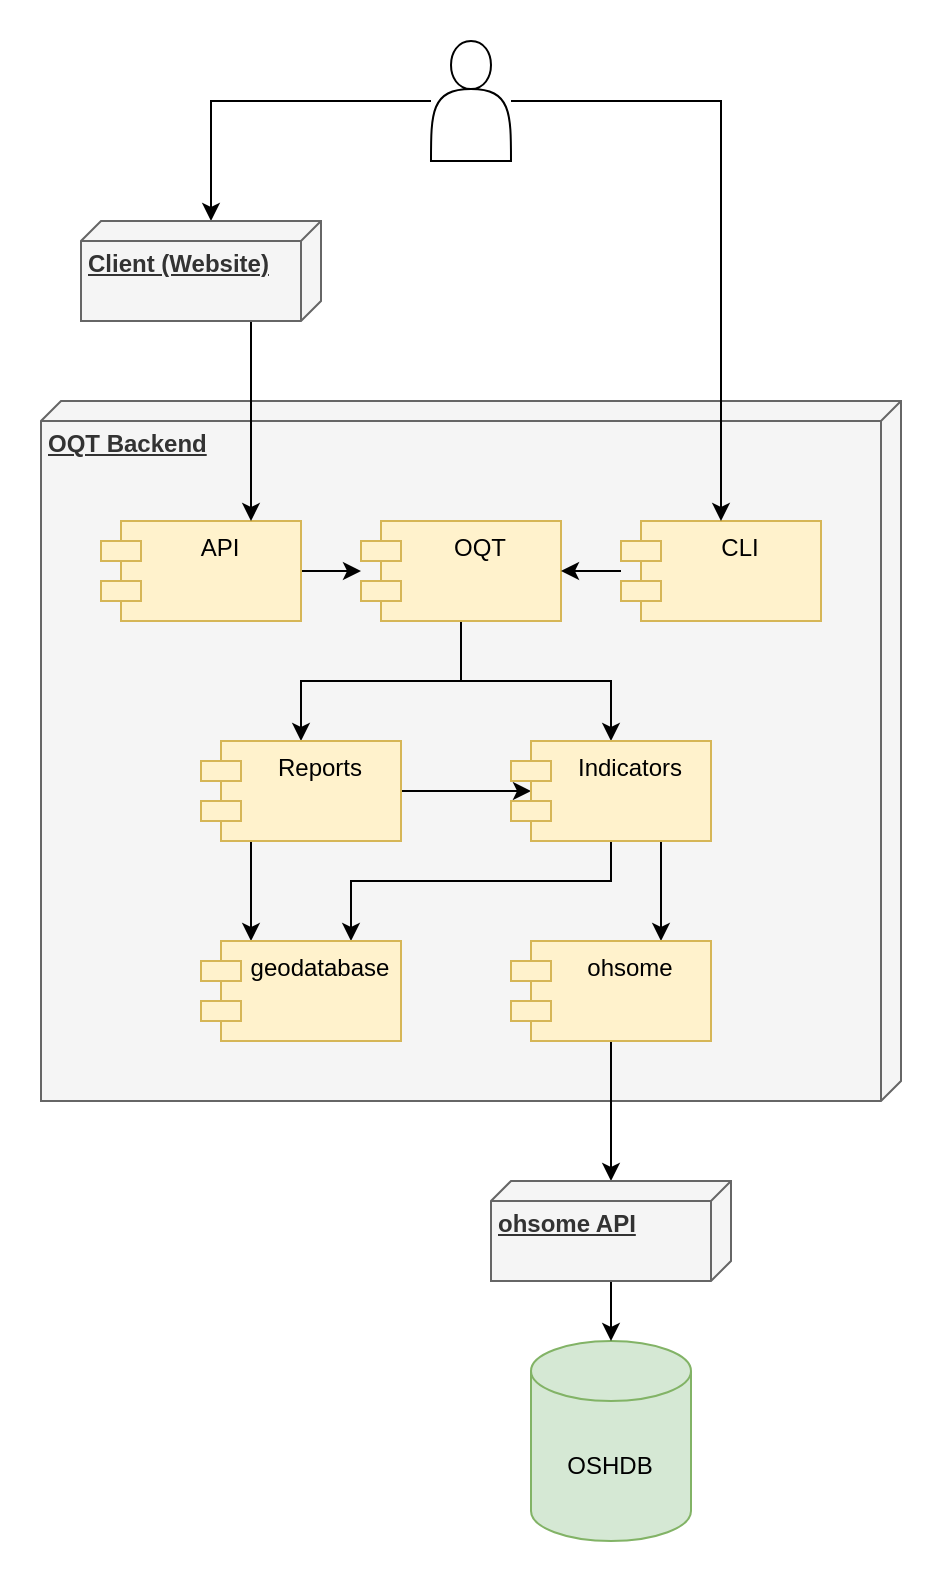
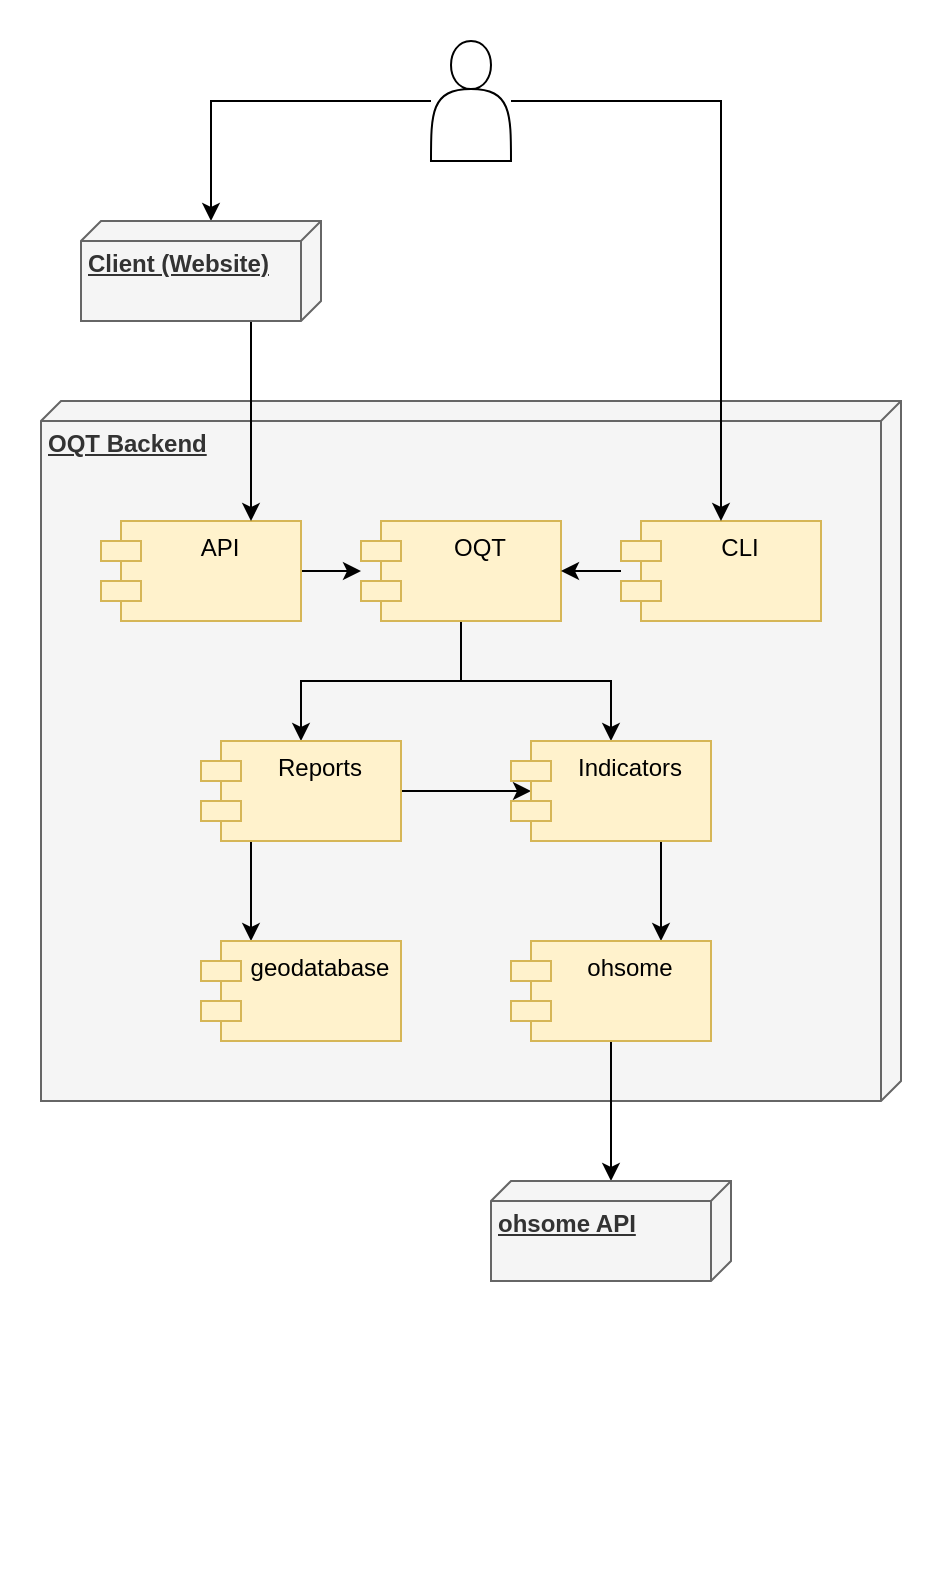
edge "Indicators" -> "geodatabase": removed
edge "ohsome API" -> "OSHDB": removed
node "OSHDB": removed
